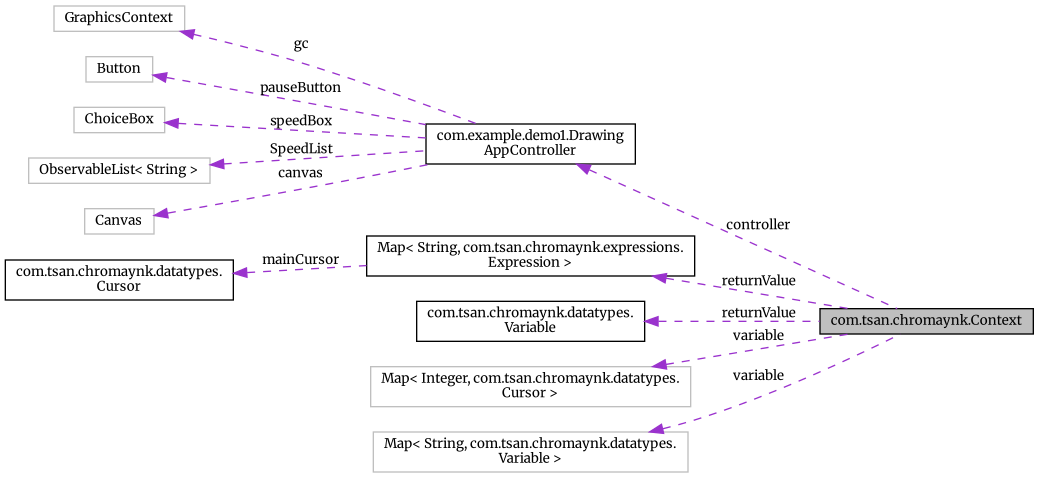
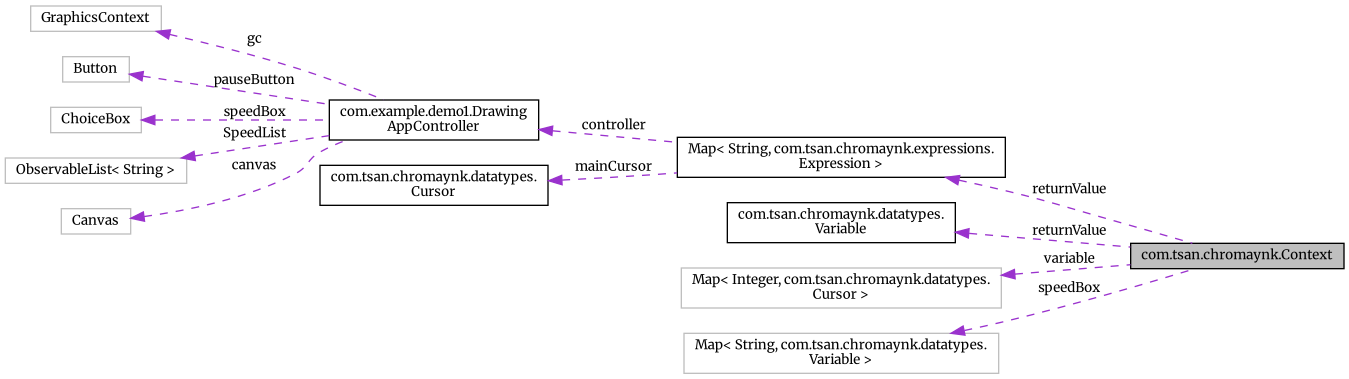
edge "com.tsan.chromaynk.Context" -> "com.example.demo1.Drawing AppController": now "Map< String, com.tsan.chromaynk.expressions. Expression >" -> "com.example.demo1.Drawing AppController"
edge "com.tsan.chromaynk.Context" -> "Map< String, com.tsan.chromaynk.datatypes. Variable >": label " variable" -> " speedBox"
